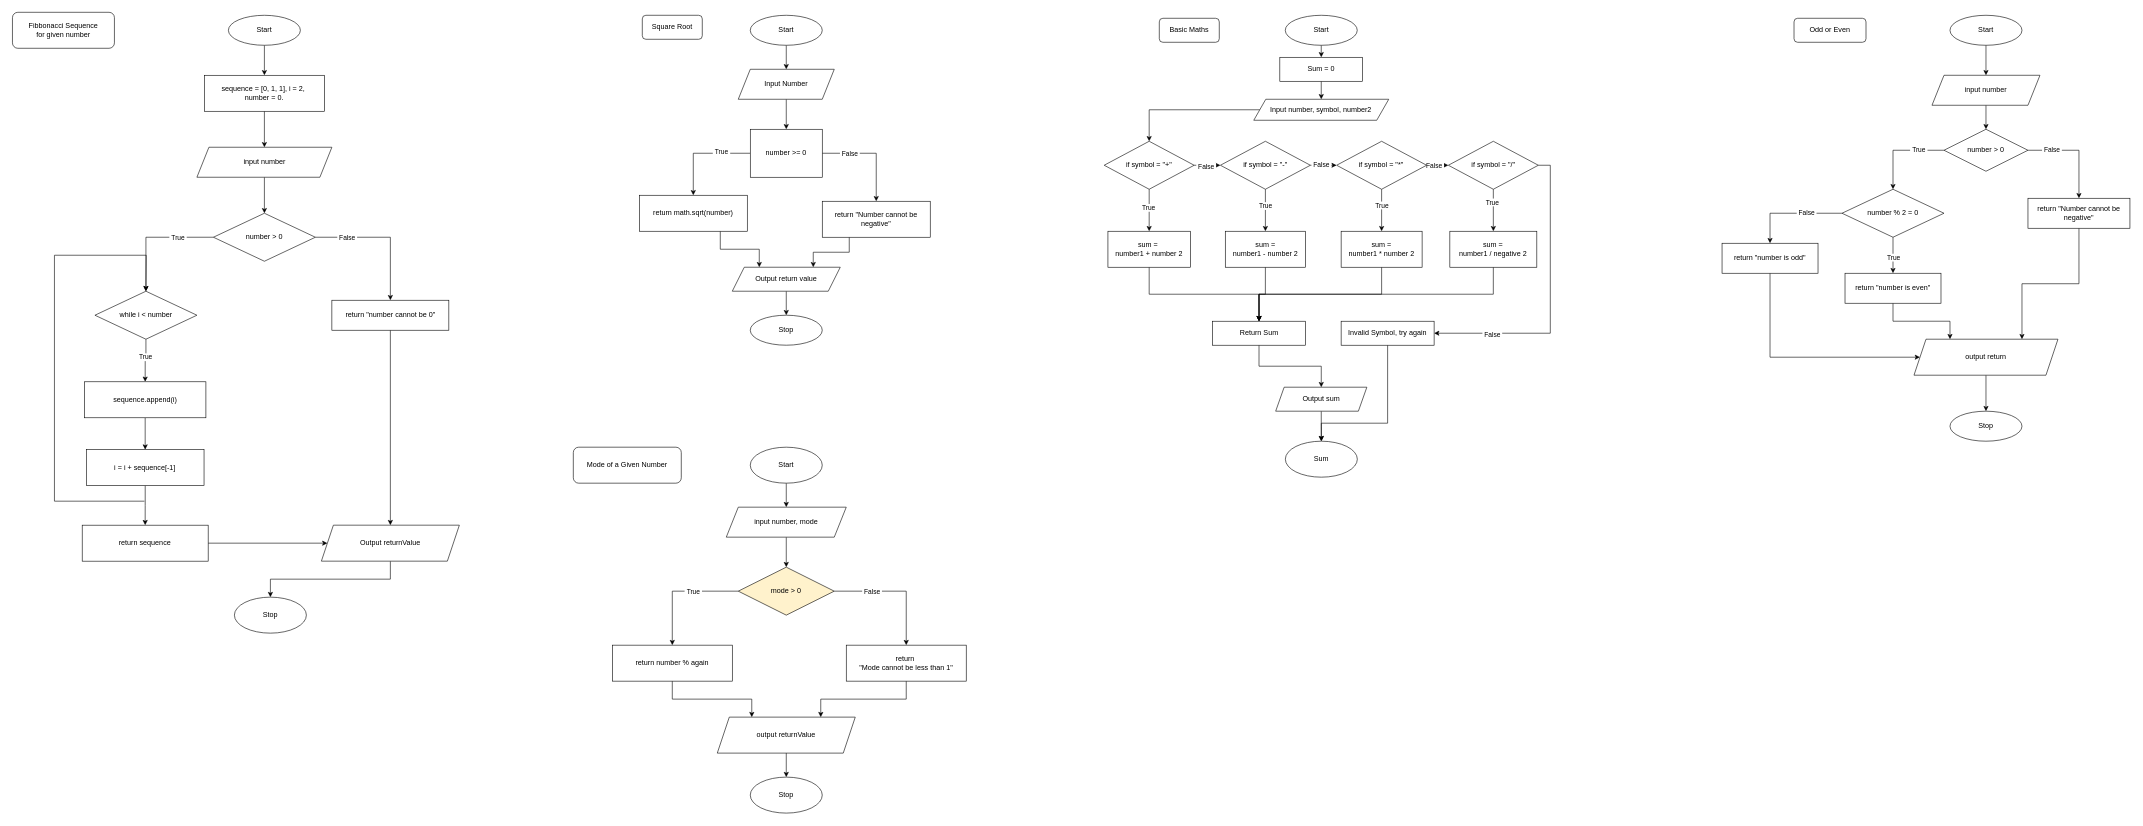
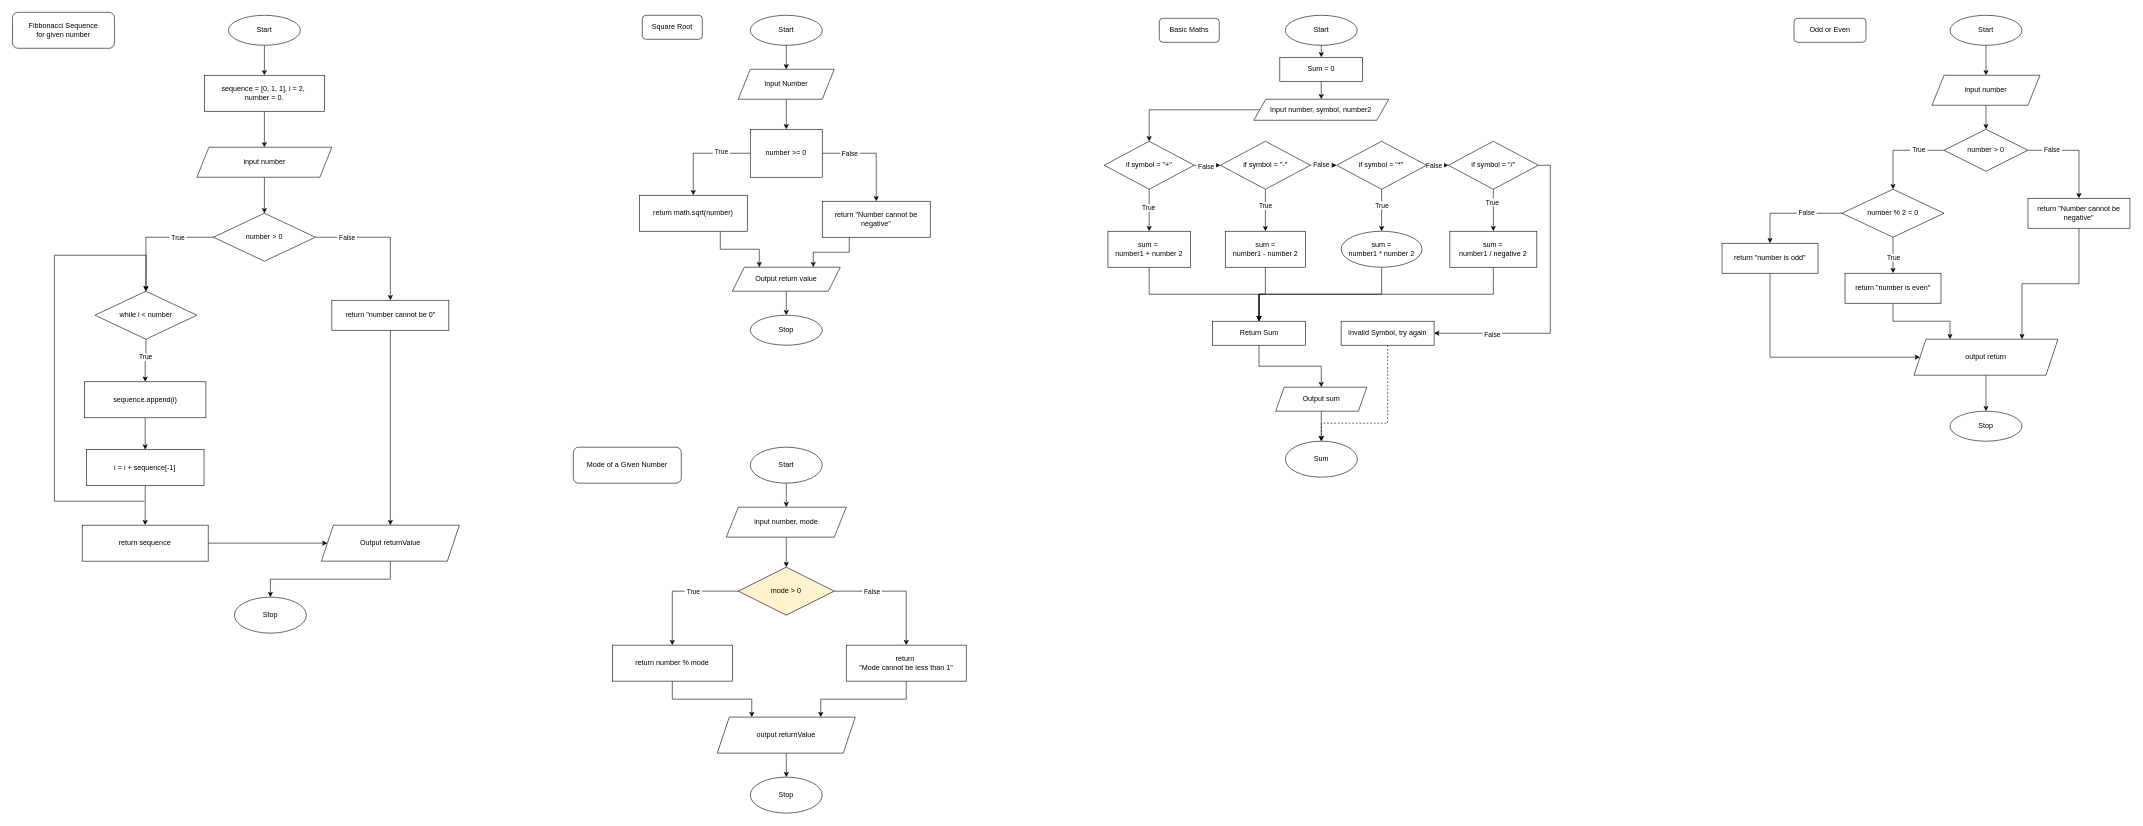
node "sum = number1 * number 2": shape rectangle -> ellipse
edge "Invalid Symbol, try again" -> "Sum": style solid -> dashed
node "return number % again": label "return number % again" -> "return number % mode"
